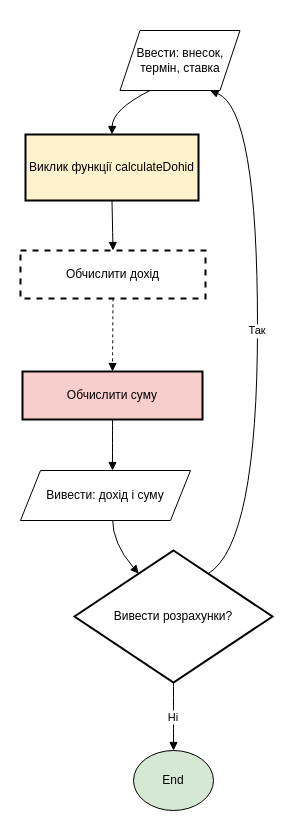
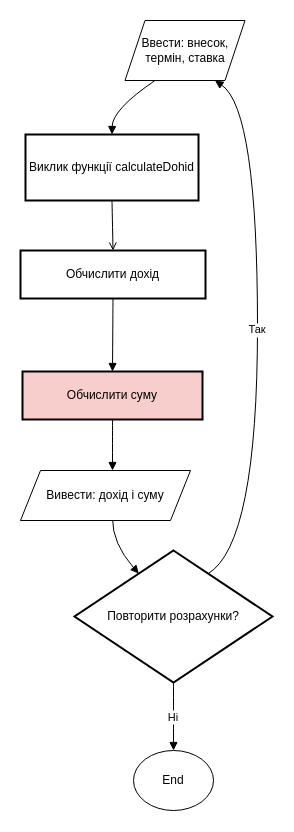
node "Ввести: внесок, термін, ставка": moved (180, 61) -> (185, 51)
node "Виклик функції calculateDohid": fillcolor #fff2cc -> #ffffff
edge "Виклик функції calculateDohid" -> "Обчислити дохід": arrowhead block -> open
node "Обчислити дохід": style dashed -> solid
edge "Обчислити дохід" -> "Обчислити суму": style dashed -> solid
node "Вивести розрахунки?": label "Вивести розрахунки?" -> "Повторити розрахунки?"
node "End": fillcolor #d5e8d4 -> #ffffff
